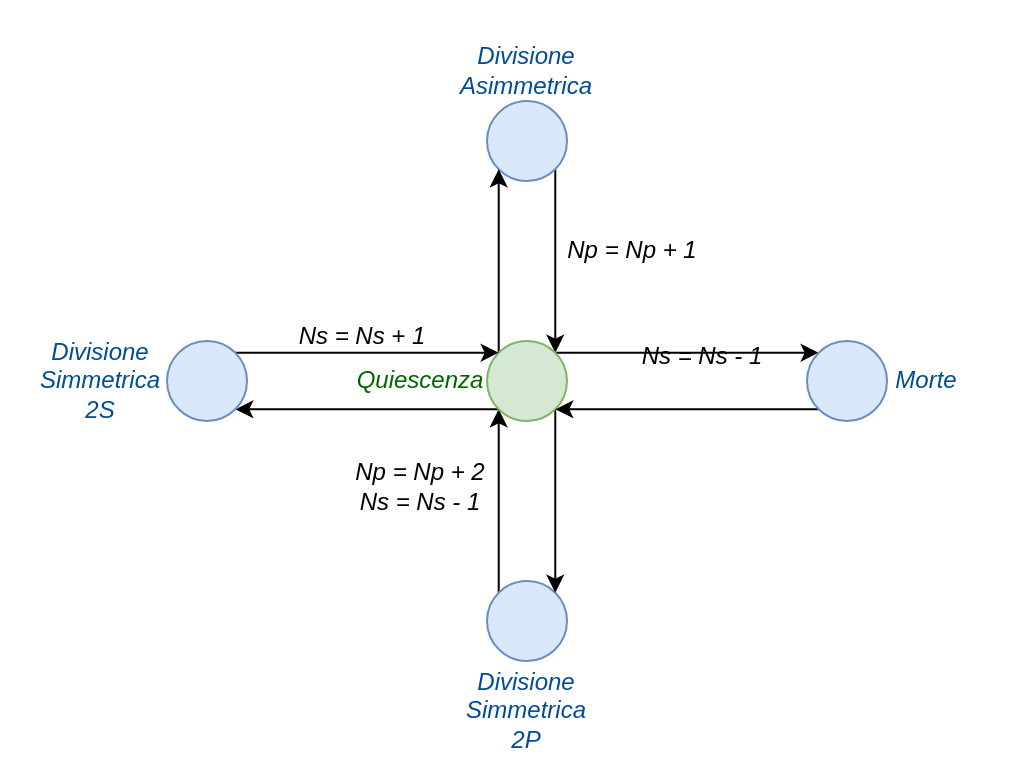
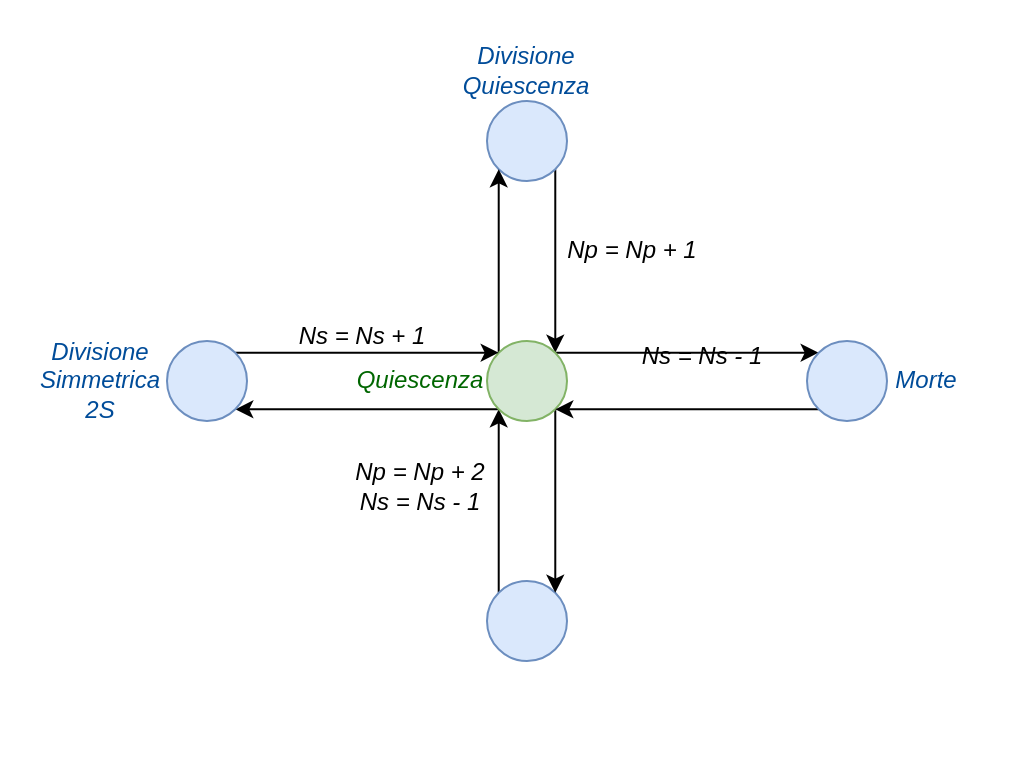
node "Divisione Asimmetrica": label "Divisione Asimmetrica" -> "Divisione Quiescenza"
node "Divisione Simmetrica 2P": removed
